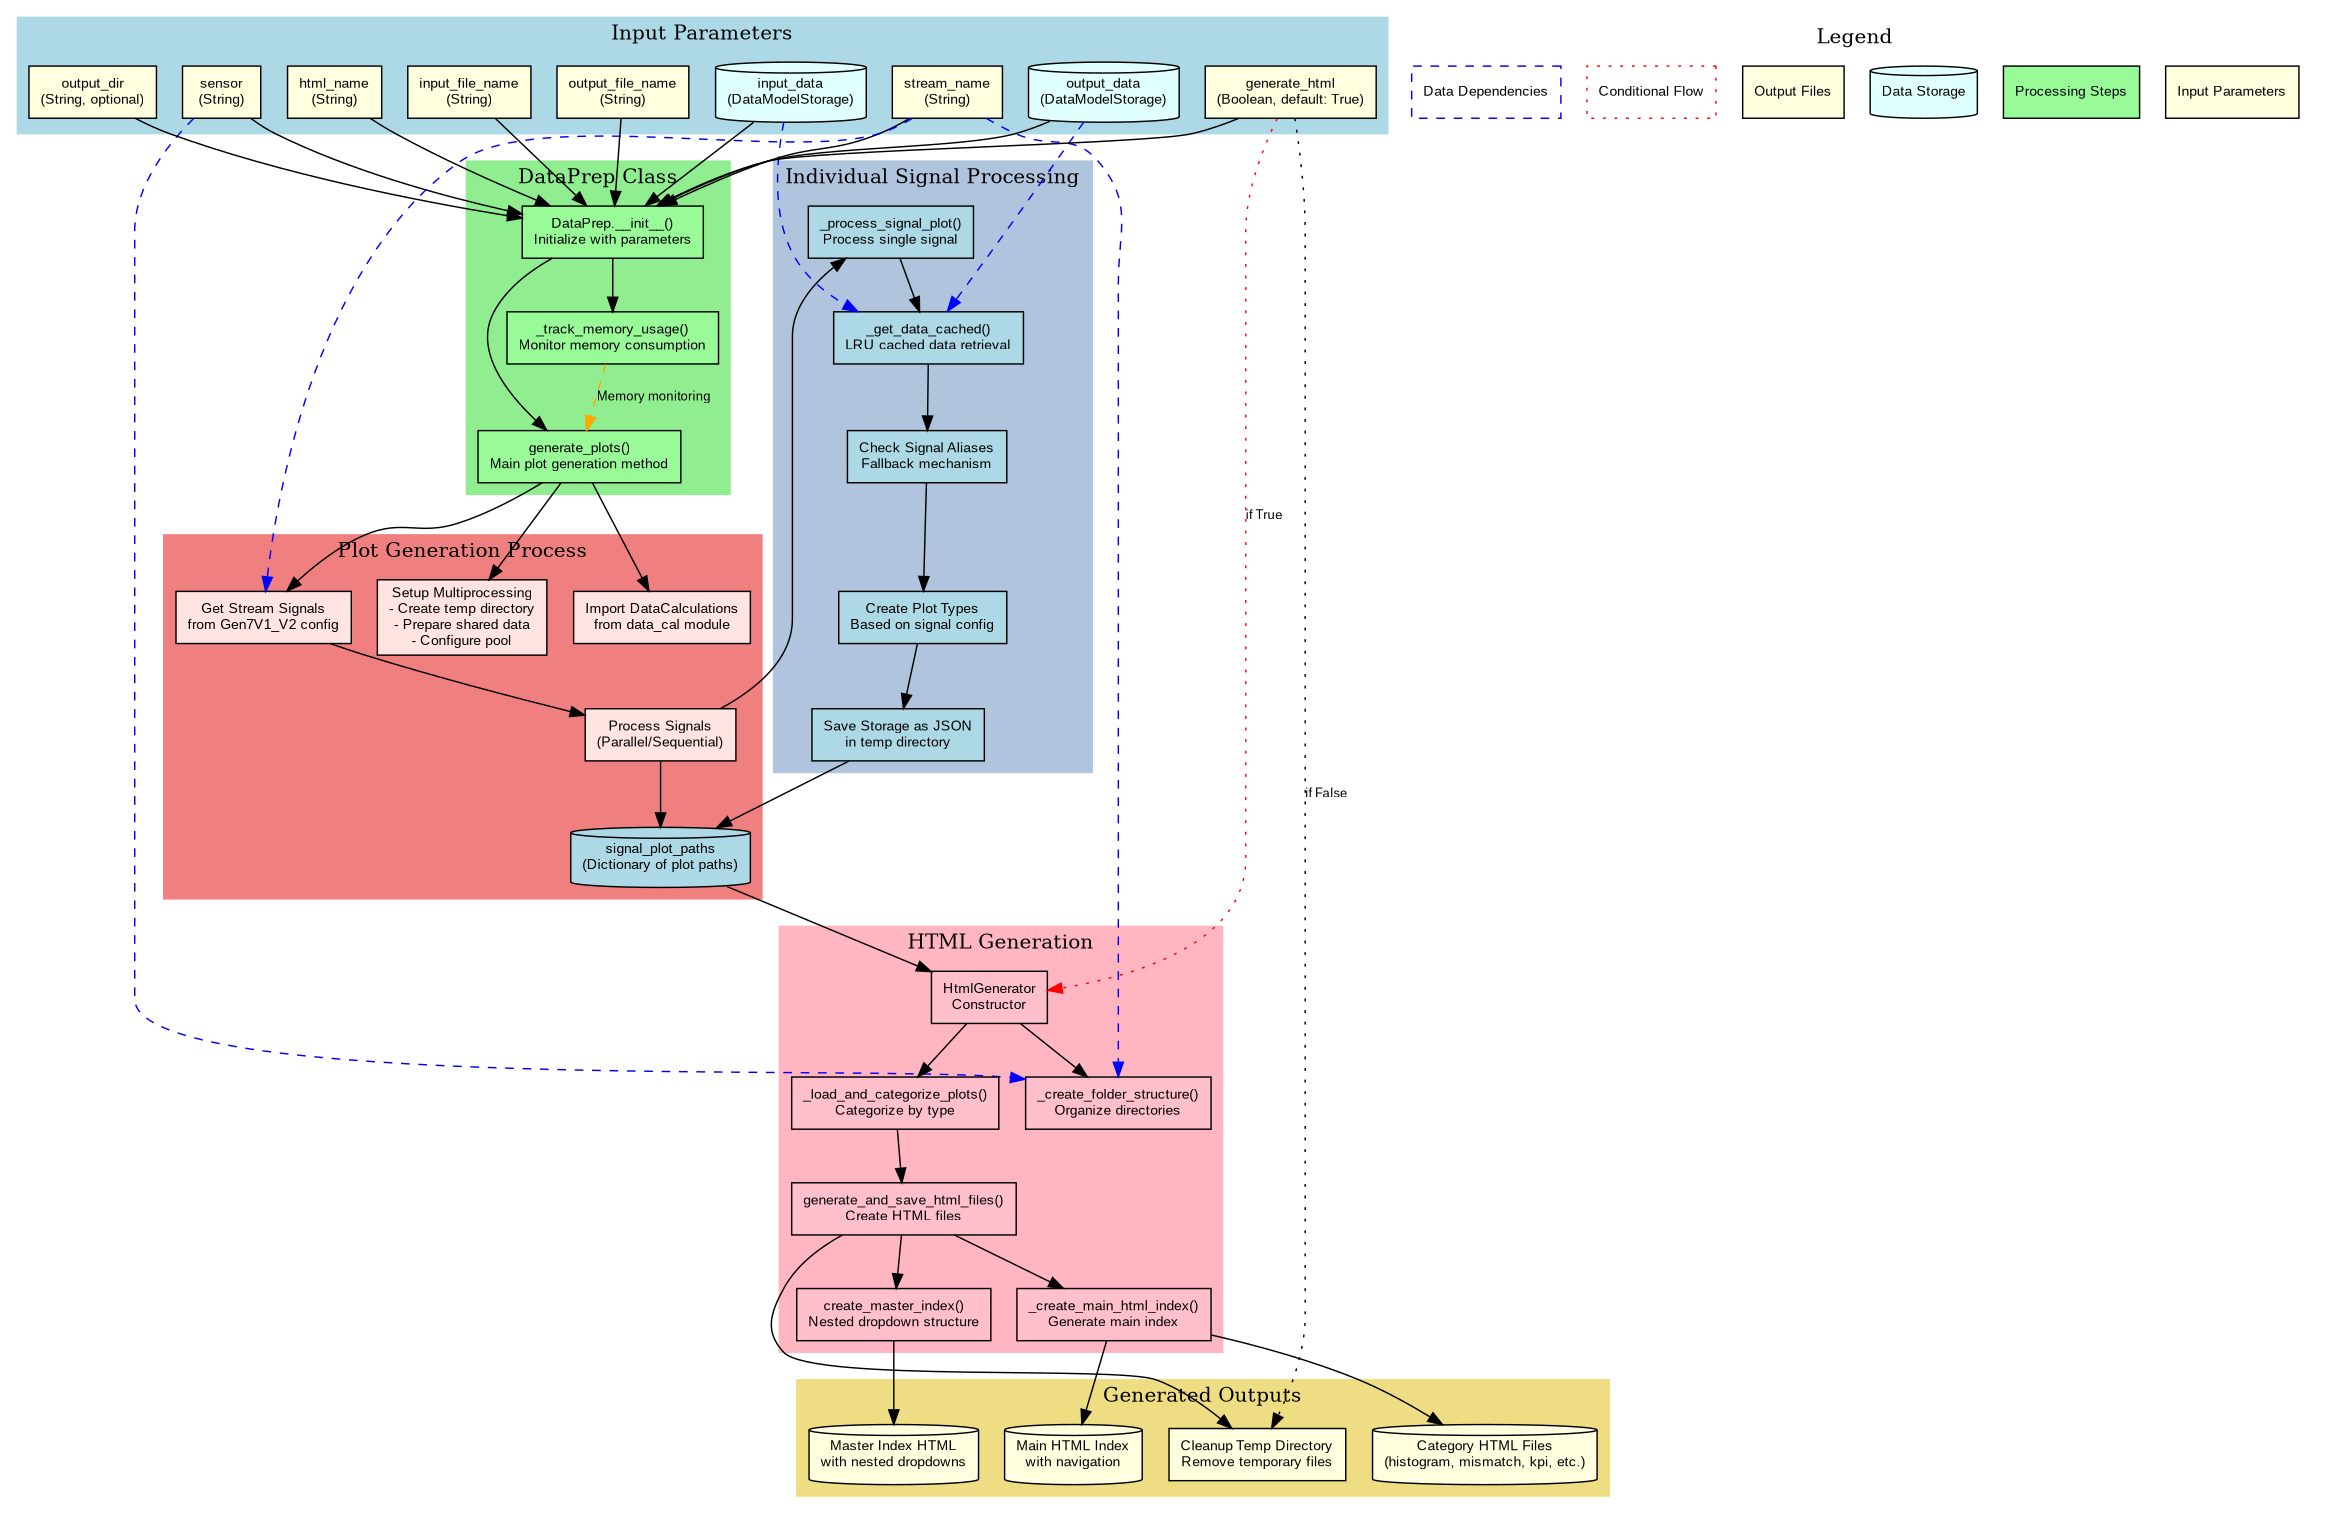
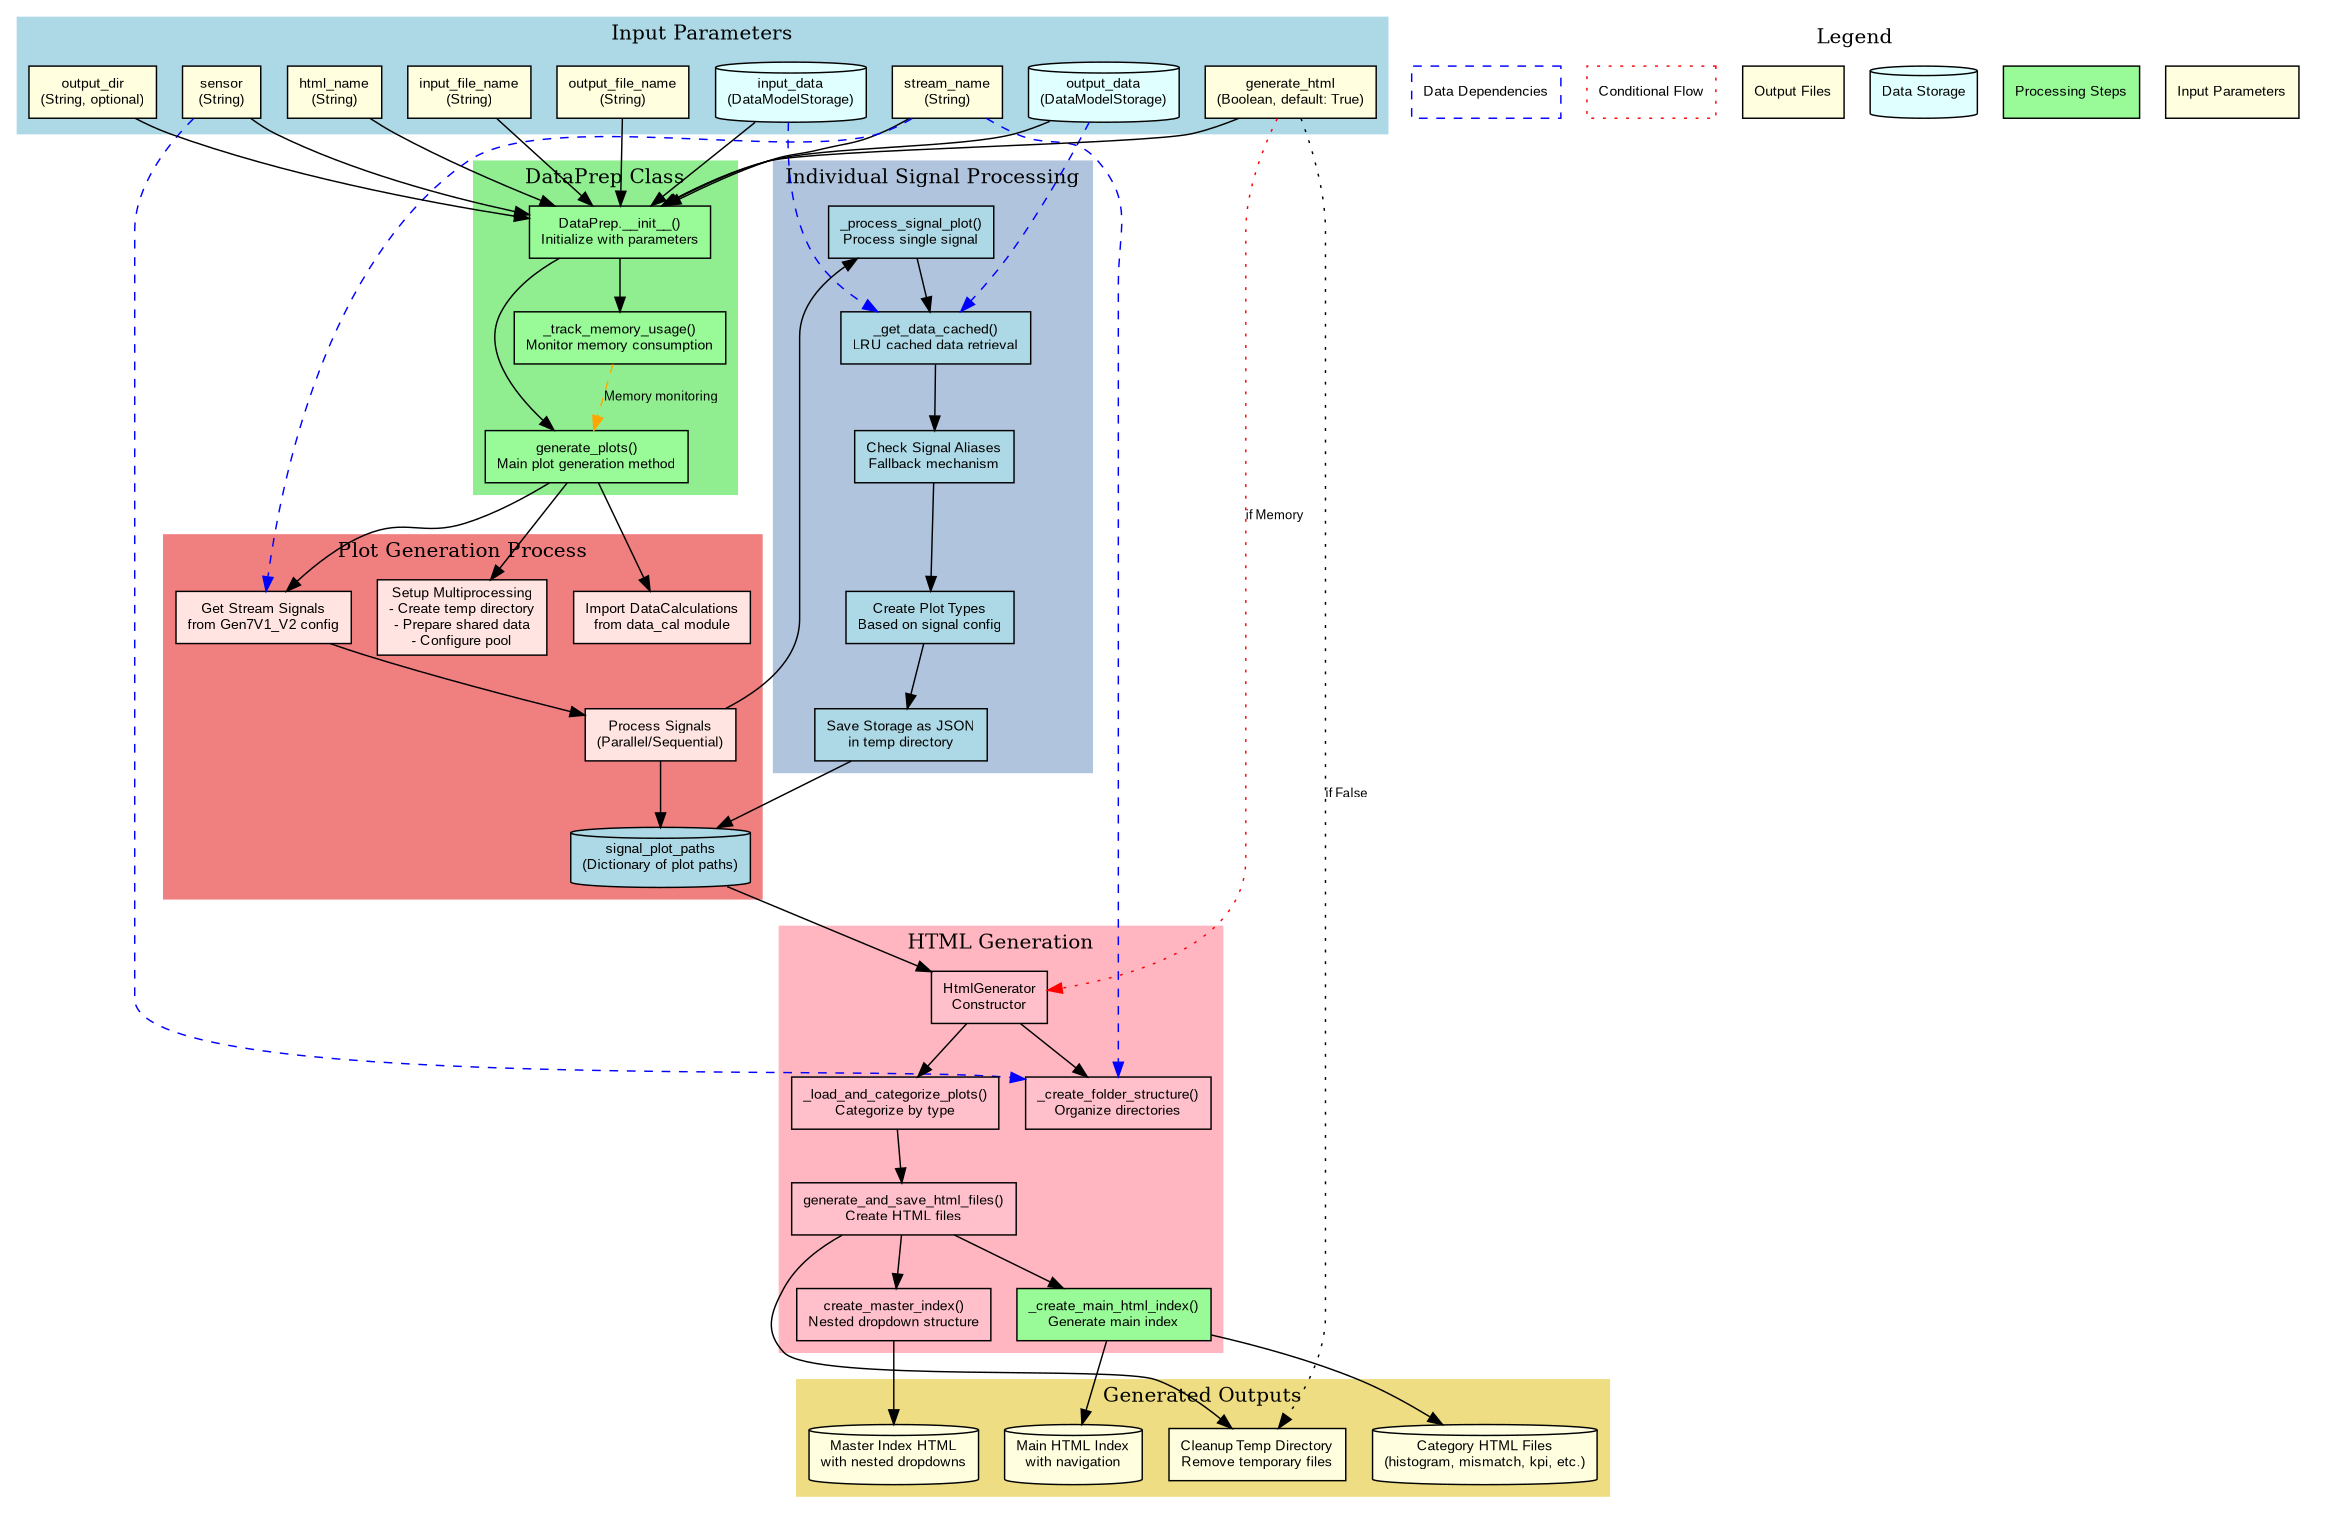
edge "generate_html (Boolean, default: True)" -> "HtmlGenerator Constructor": label "if True" -> "if Memory"
node "_create_main_html_index() Generate main index": fillcolor pink -> palegreen
